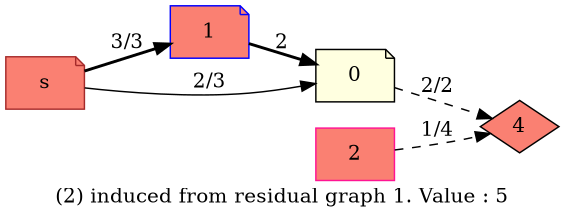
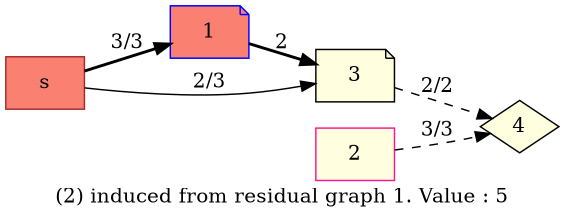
node "0": label "0" -> "3"
node "s": shape note -> box
node "4": fillcolor salmon -> lightyellow
edge "2" -> "4": label "1/4" -> "3/3"
node "2": fillcolor salmon -> lightyellow
